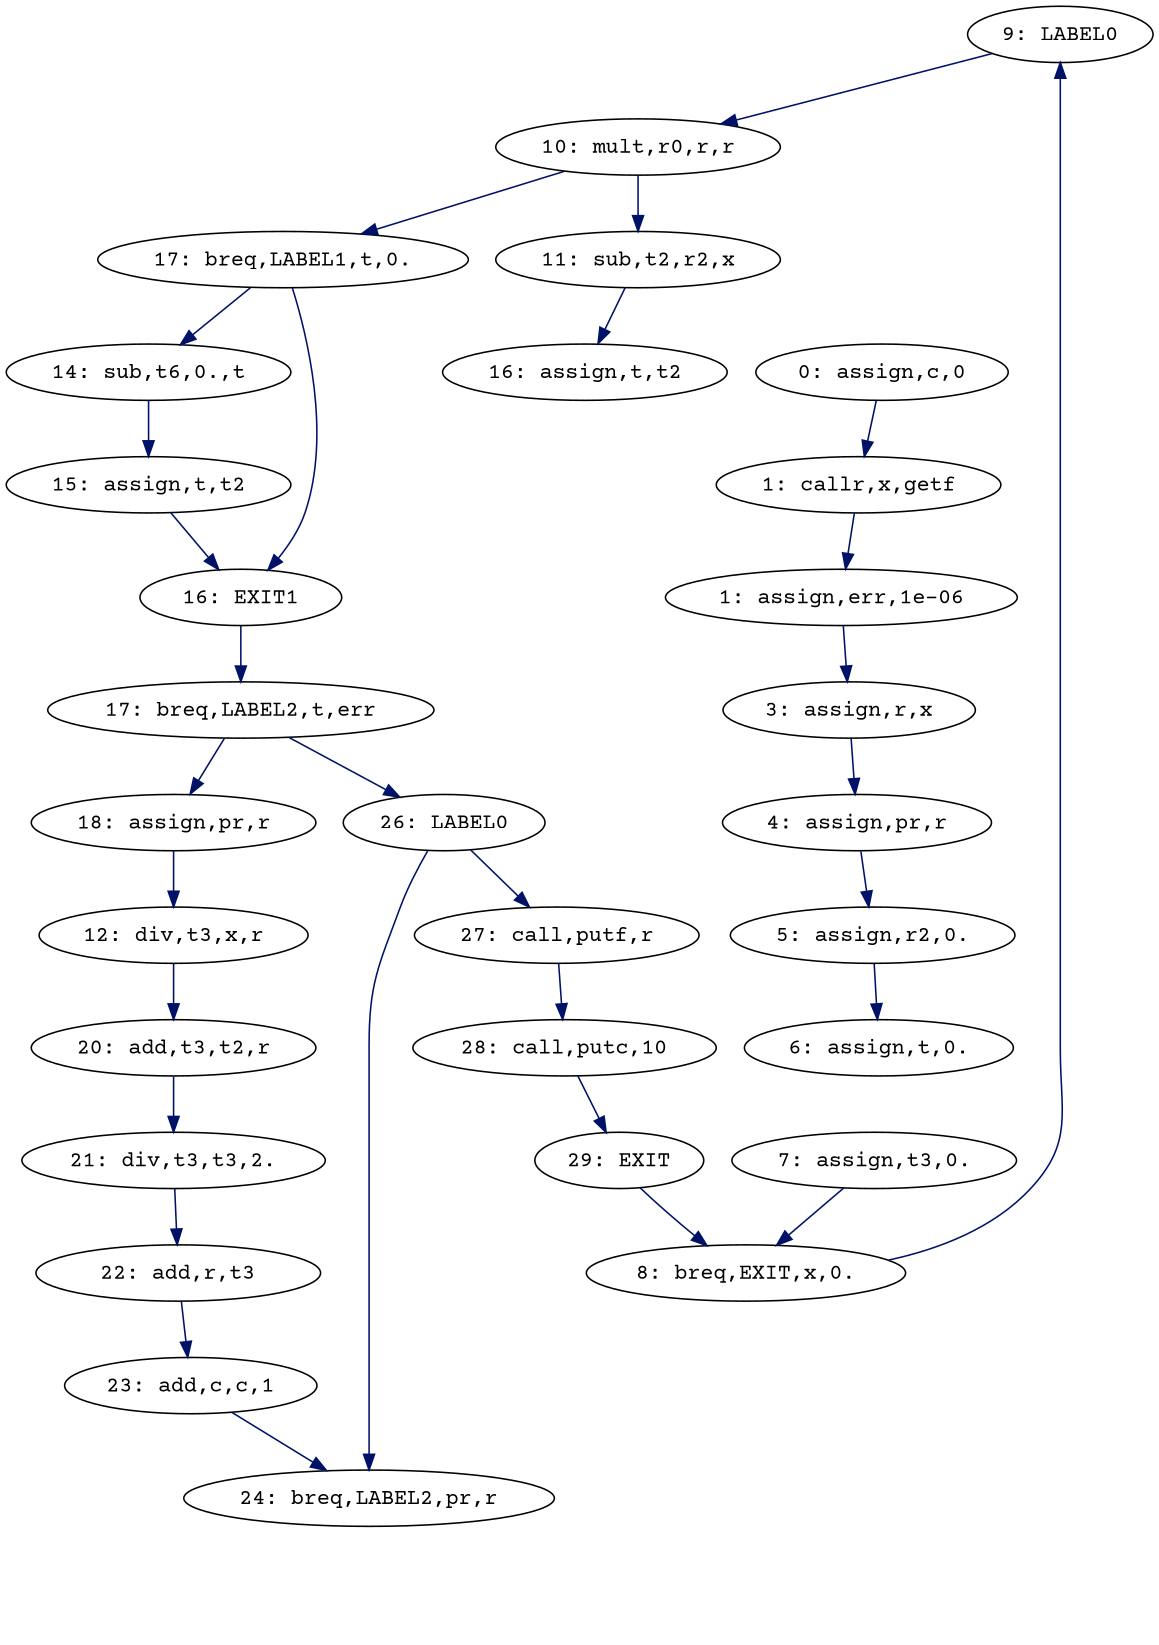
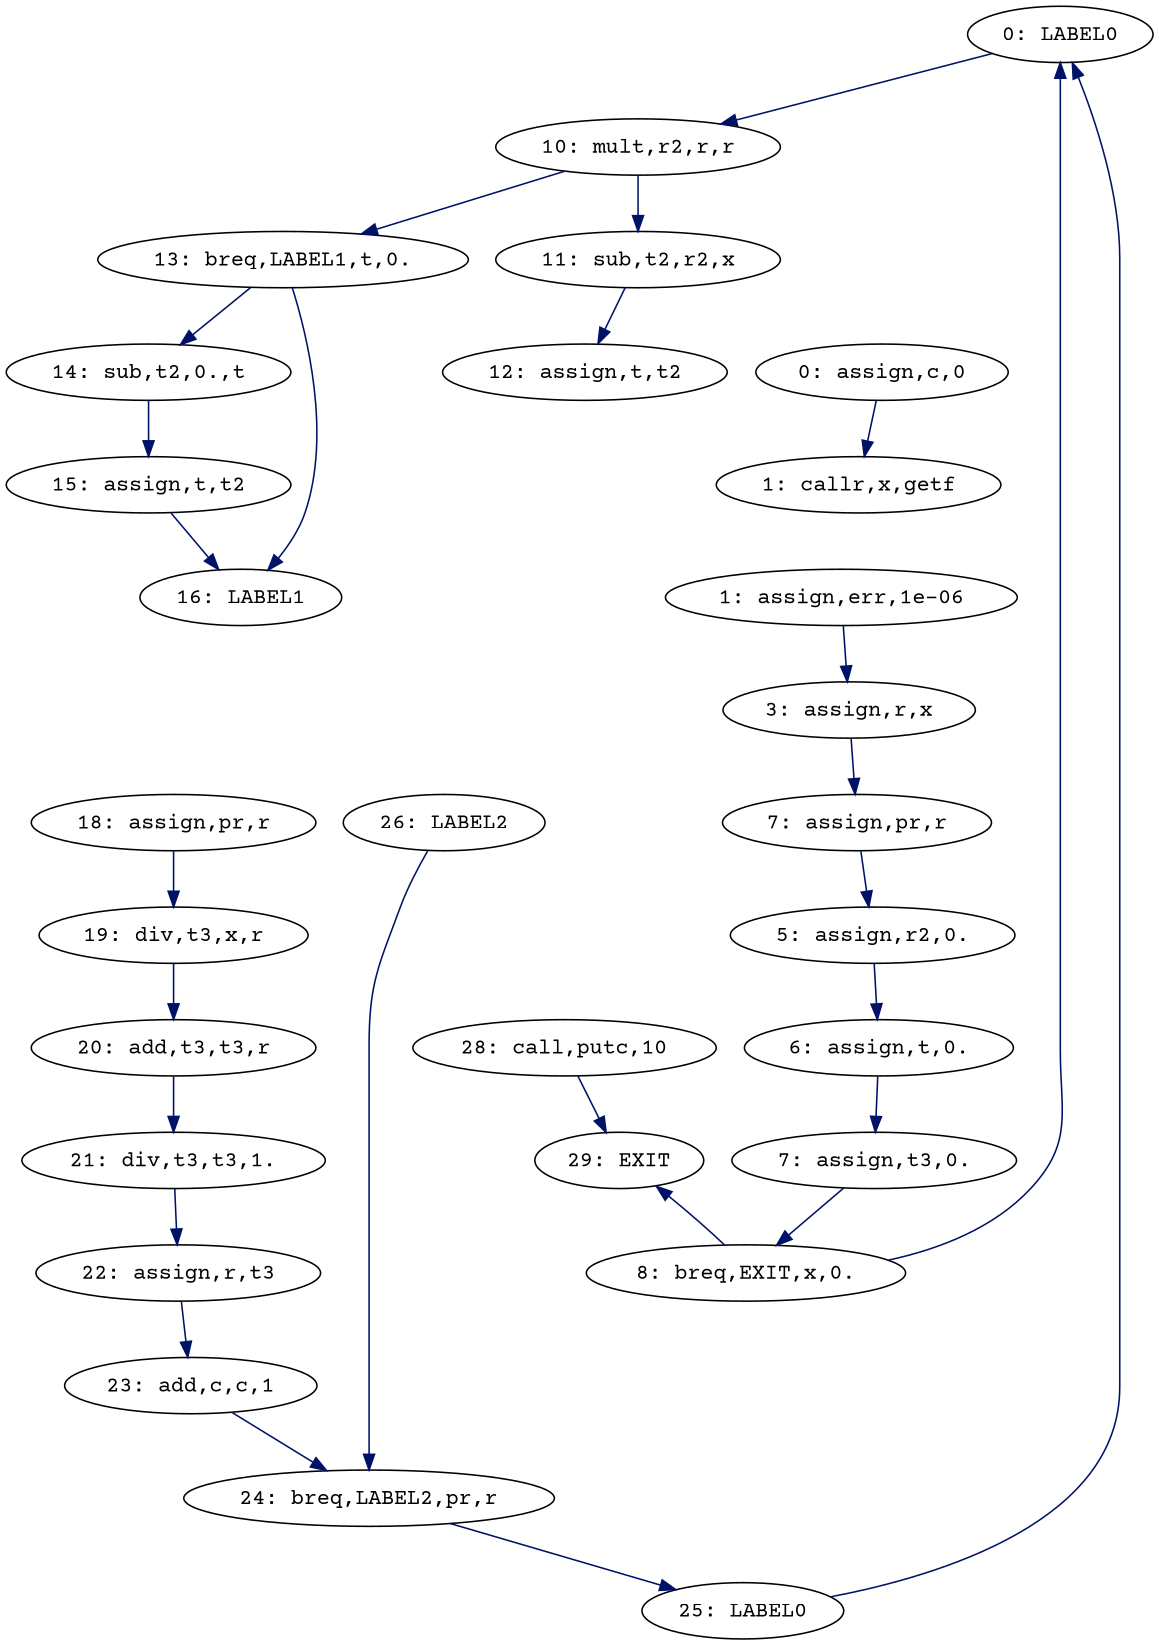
node "9: LABEL0": label "9: LABEL0" -> "0: LABEL0"
node "10: mult,r0,r,r": label "10: mult,r0,r,r" -> "10: mult,r2,r,r"
node "17: breq,LABEL1,t,0.": label "17: breq,LABEL1,t,0." -> "13: breq,LABEL1,t,0."
node "14: sub,t6,0.,t": label "14: sub,t6,0.,t" -> "14: sub,t2,0.,t"
node "16: assign,t,t2": label "16: assign,t,t2" -> "12: assign,t,t2"
edge "1: callr,x,getf" -> "1: assign,err,1e-06": removed
node "16: EXIT1": label "16: EXIT1" -> "16: LABEL1"
node "17: breq,LABEL2,t,err": removed
node "26: LABEL0": label "26: LABEL0" -> "26: LABEL2"
node "4: assign,pr,r": label "4: assign,pr,r" -> "7: assign,pr,r"
node "12: div,t3,x,r": label "12: div,t3,x,r" -> "19: div,t3,x,r"
node "27: call,putf,r": removed
node "20: add,t3,t2,r": label "20: add,t3,t2,r" -> "20: add,t3,t3,r"
edge "6: assign,t,0." -> "7: assign,t3,0.": added
node "21: div,t3,t3,2.": label "21: div,t3,t3,2." -> "21: div,t3,t3,1."
edge "29: EXIT" -> "8: breq,EXIT,x,0.": reversed
node "22: add,r,t3": label "22: add,r,t3" -> "22: assign,r,t3"
node "25: LABEL0": added
